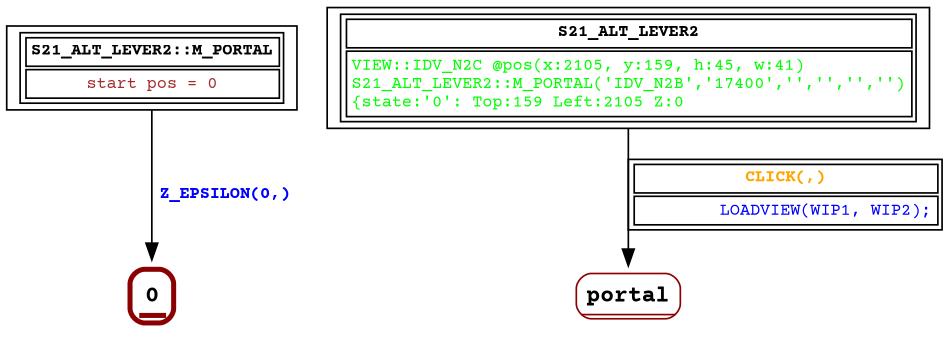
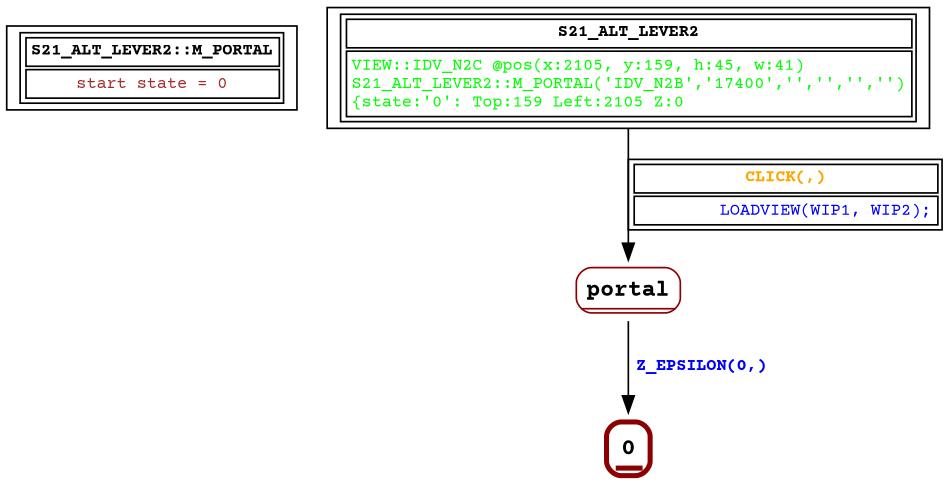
node "S21_ALT_LEVER2::M_PORTAL": text "start pos = 0" -> "start state = 0"
edge "S21_ALT_LEVER2::M_PORTAL" -> "0": now "portal" -> "0"
